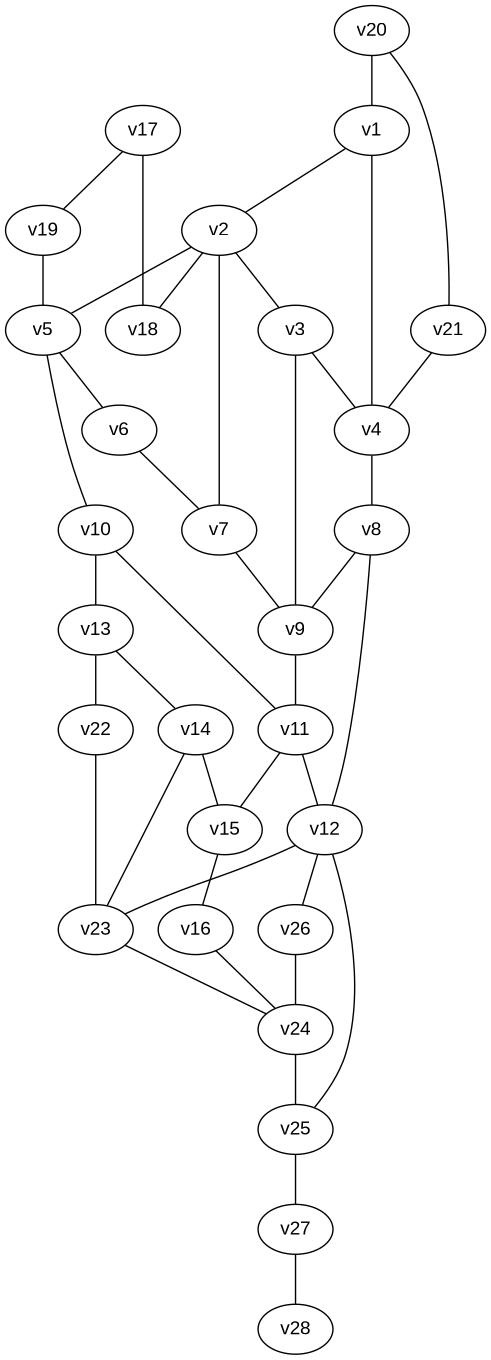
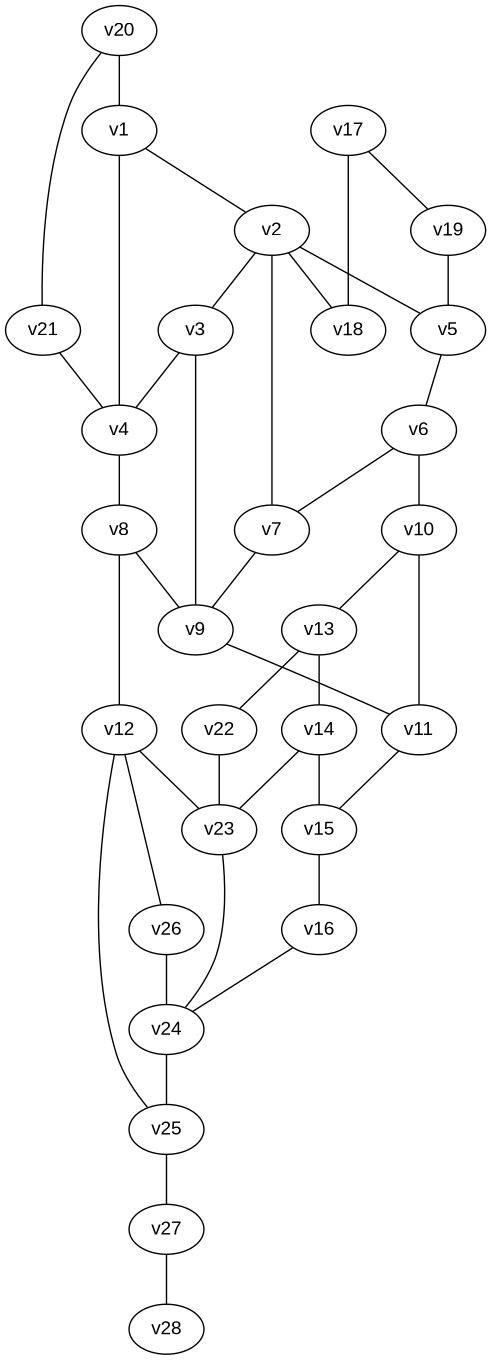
edge "v5" -- "v10": now "v6" -- "v10"
edge "v11" -- "v12": removed
